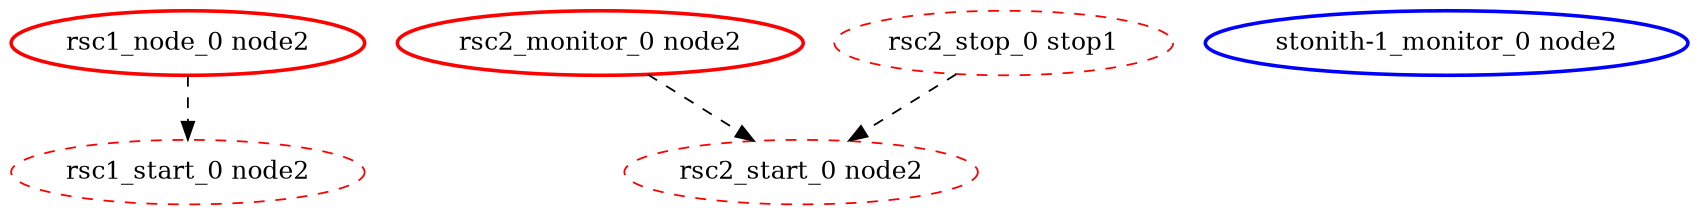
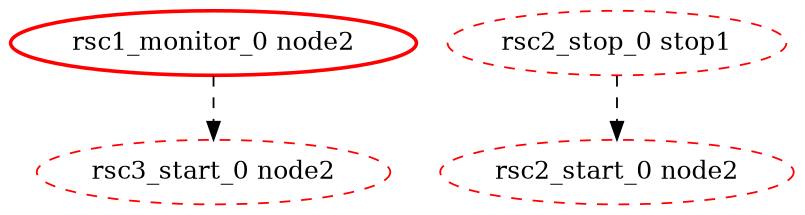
node "rsc1_node_0 node2": label "rsc1_node_0 node2" -> "rsc1_monitor_0 node2"
node "rsc2_monitor_0 node2": removed
node "stonith-1_monitor_0 node2": removed
node "rsc1_start_0 node2": label "rsc1_start_0 node2" -> "rsc3_start_0 node2"
